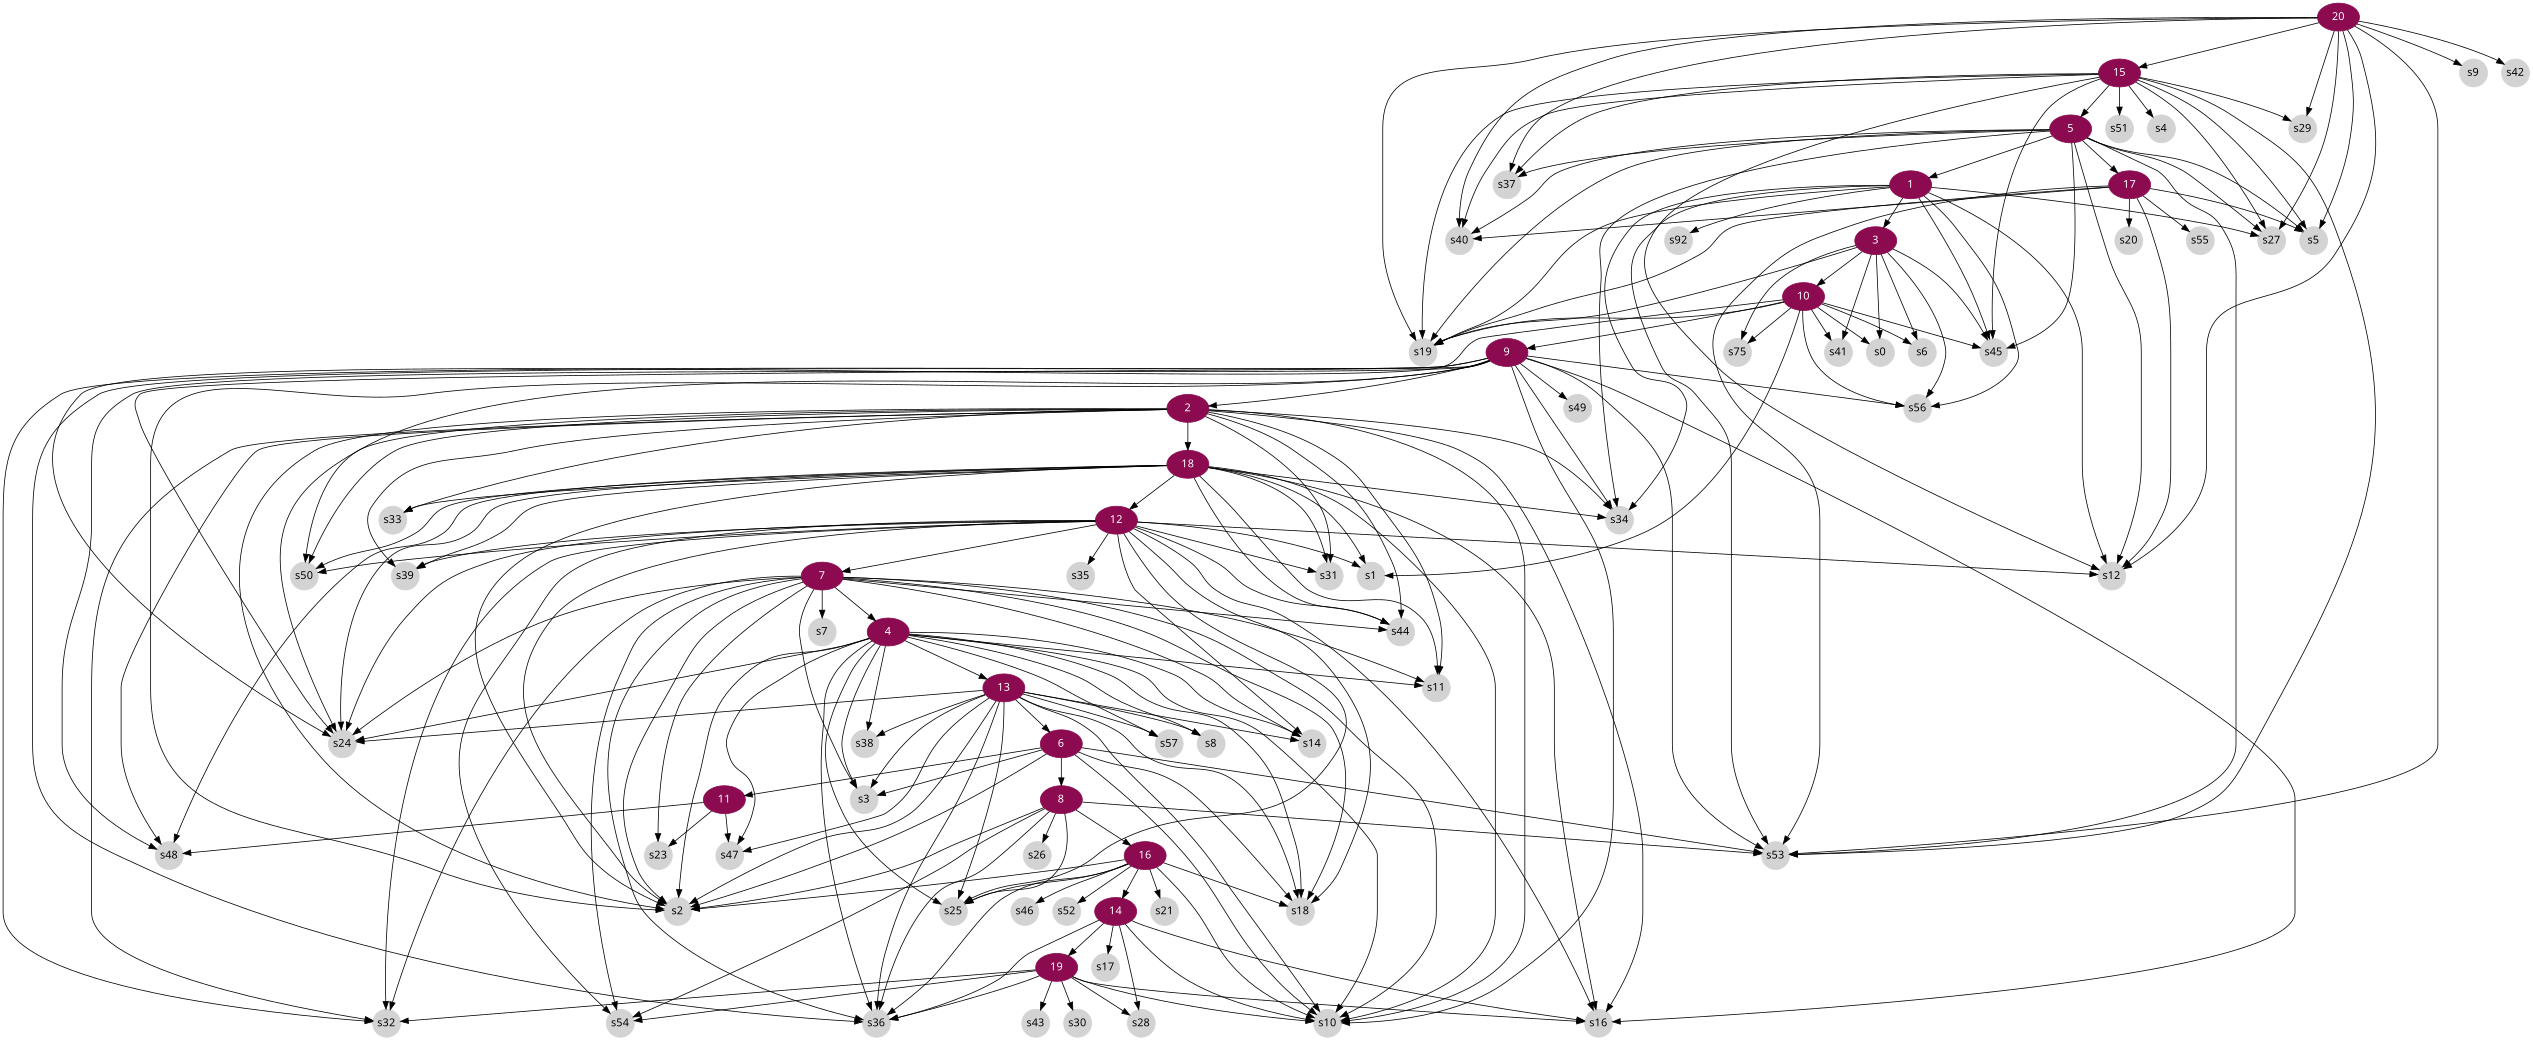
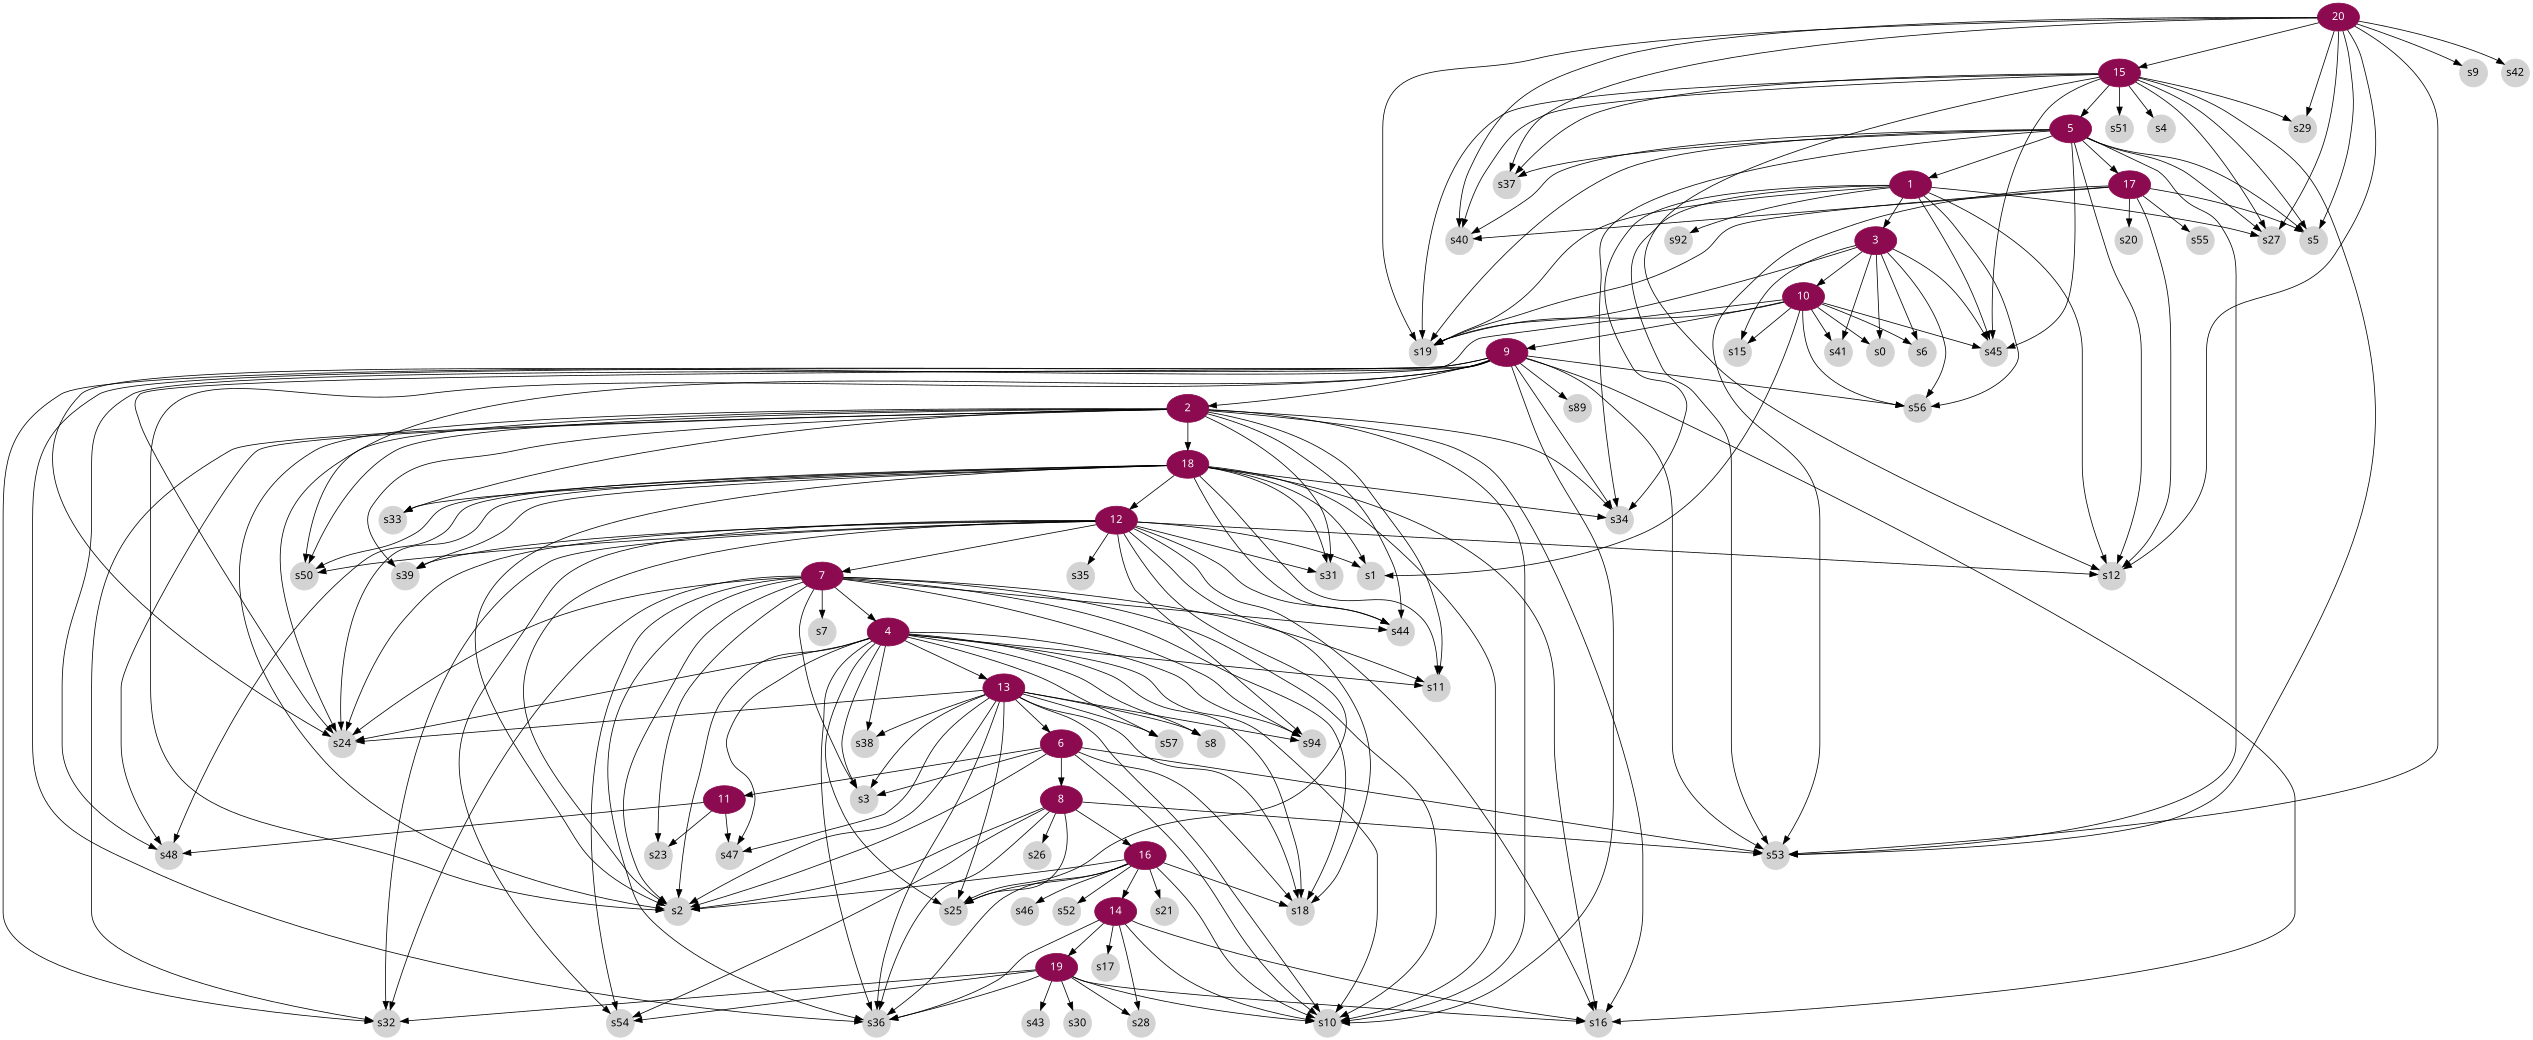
node "s75": label "s75" -> "s15"
node "s49": label "s49" -> "s89"
node "s14": label "s14" -> "s94"
